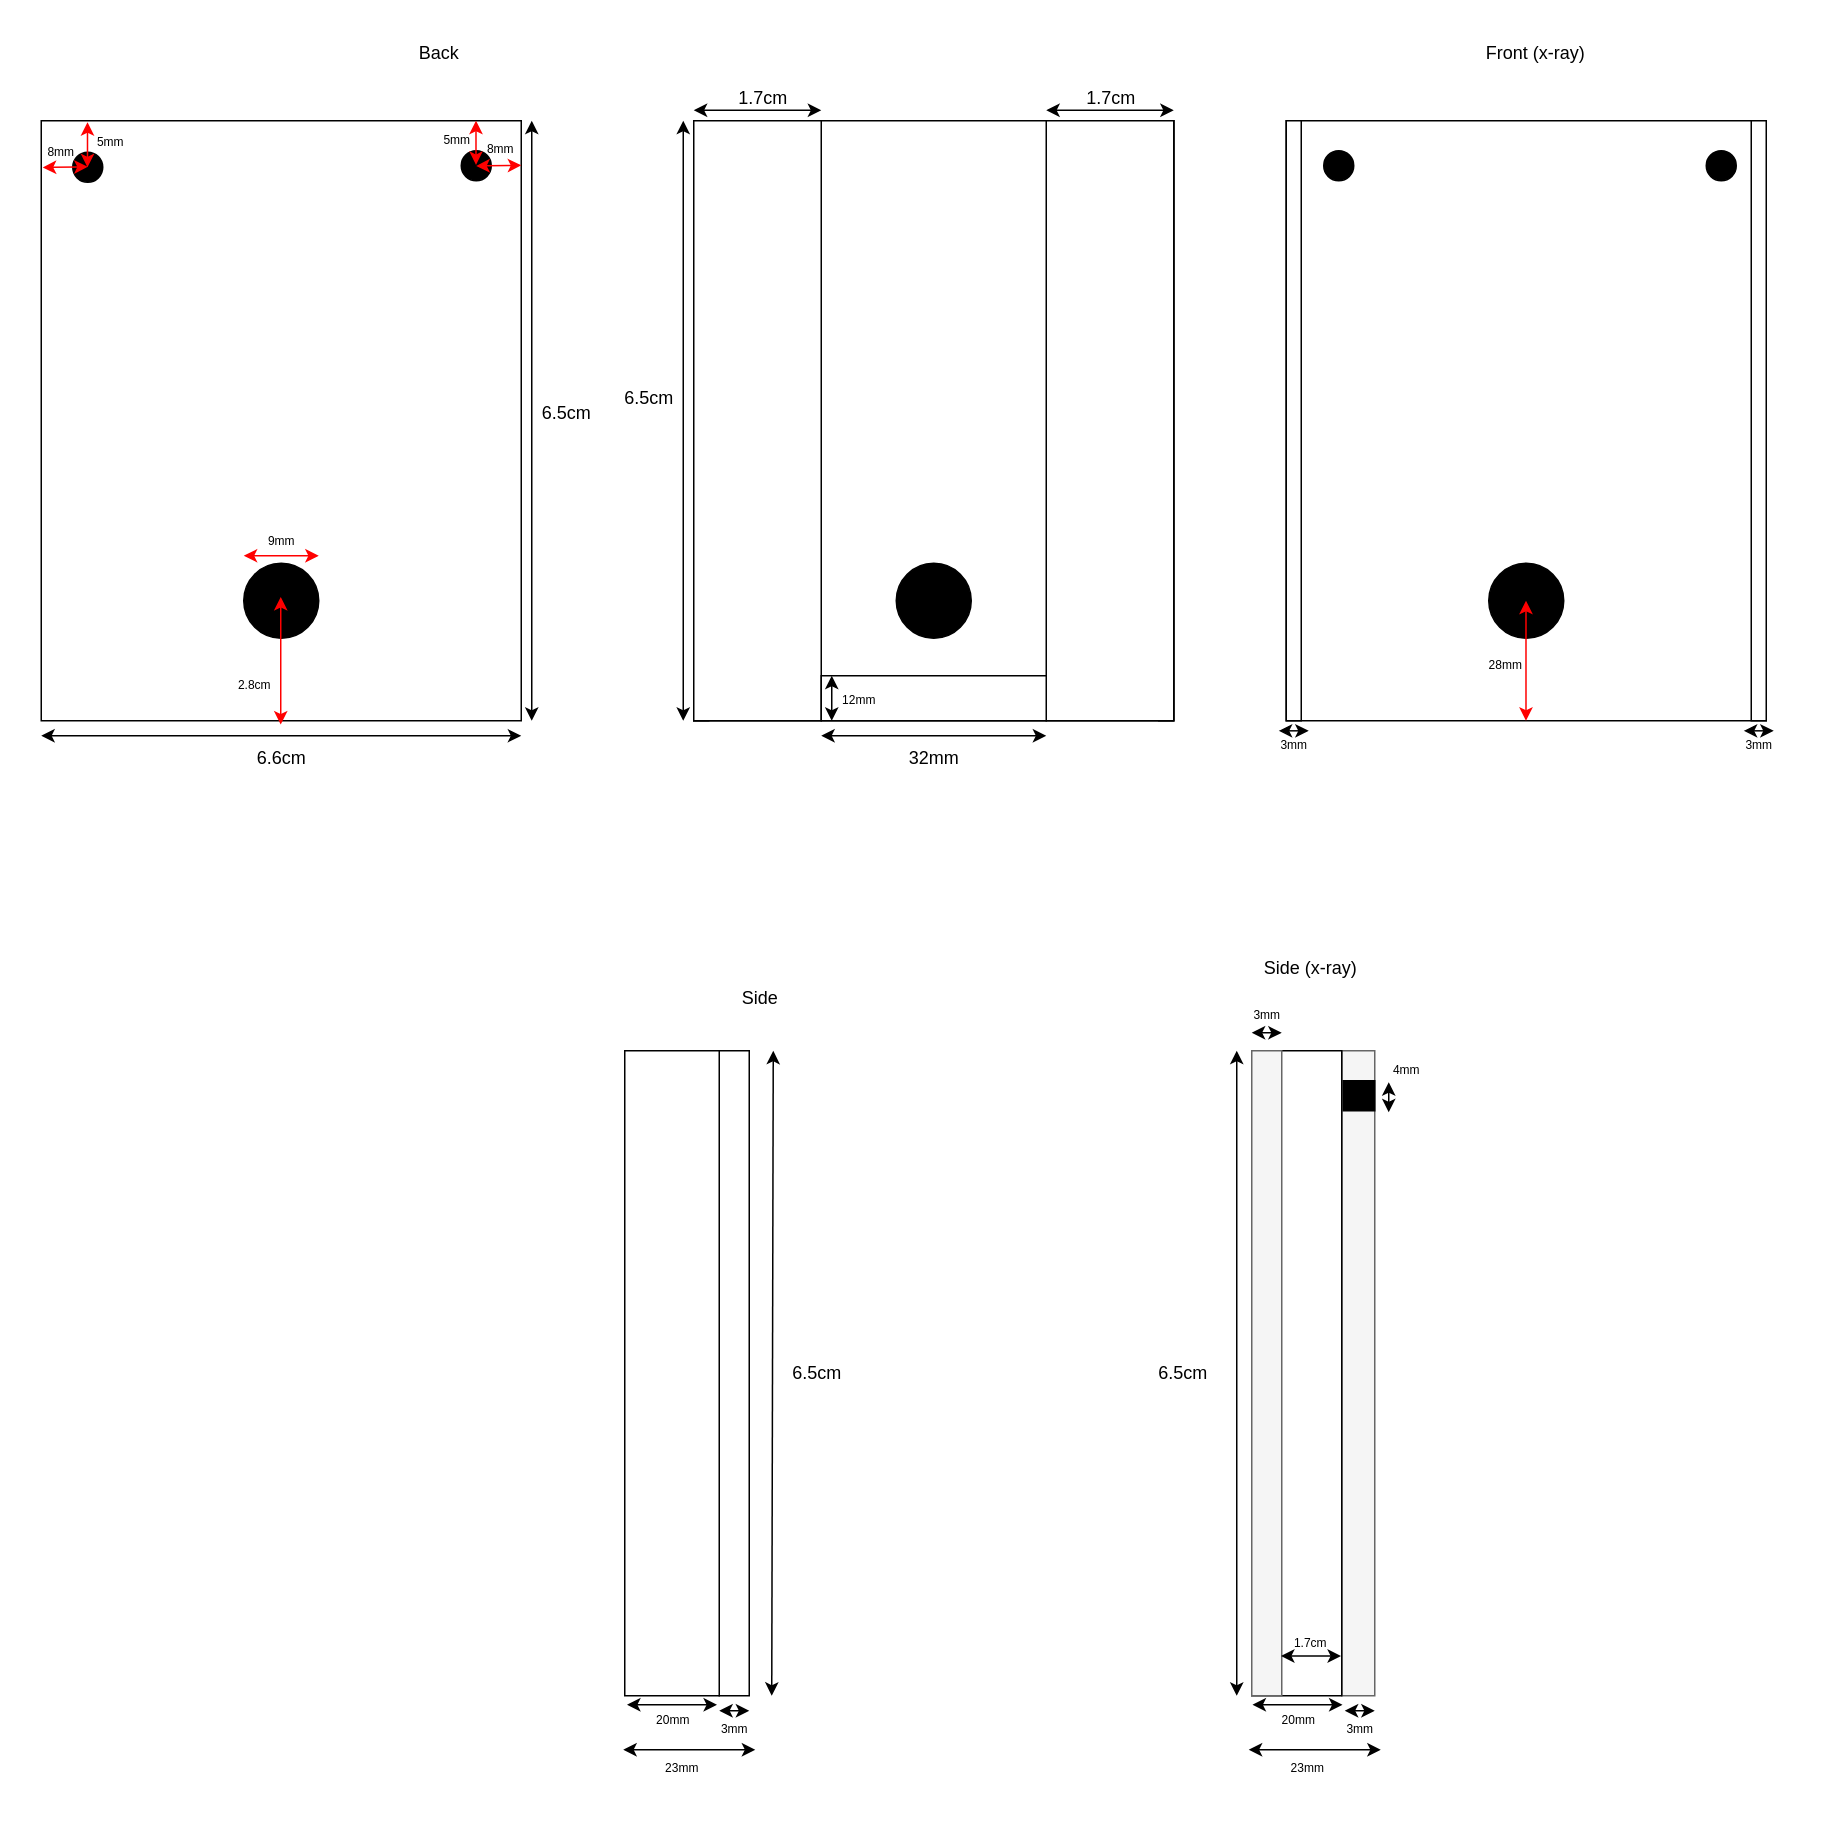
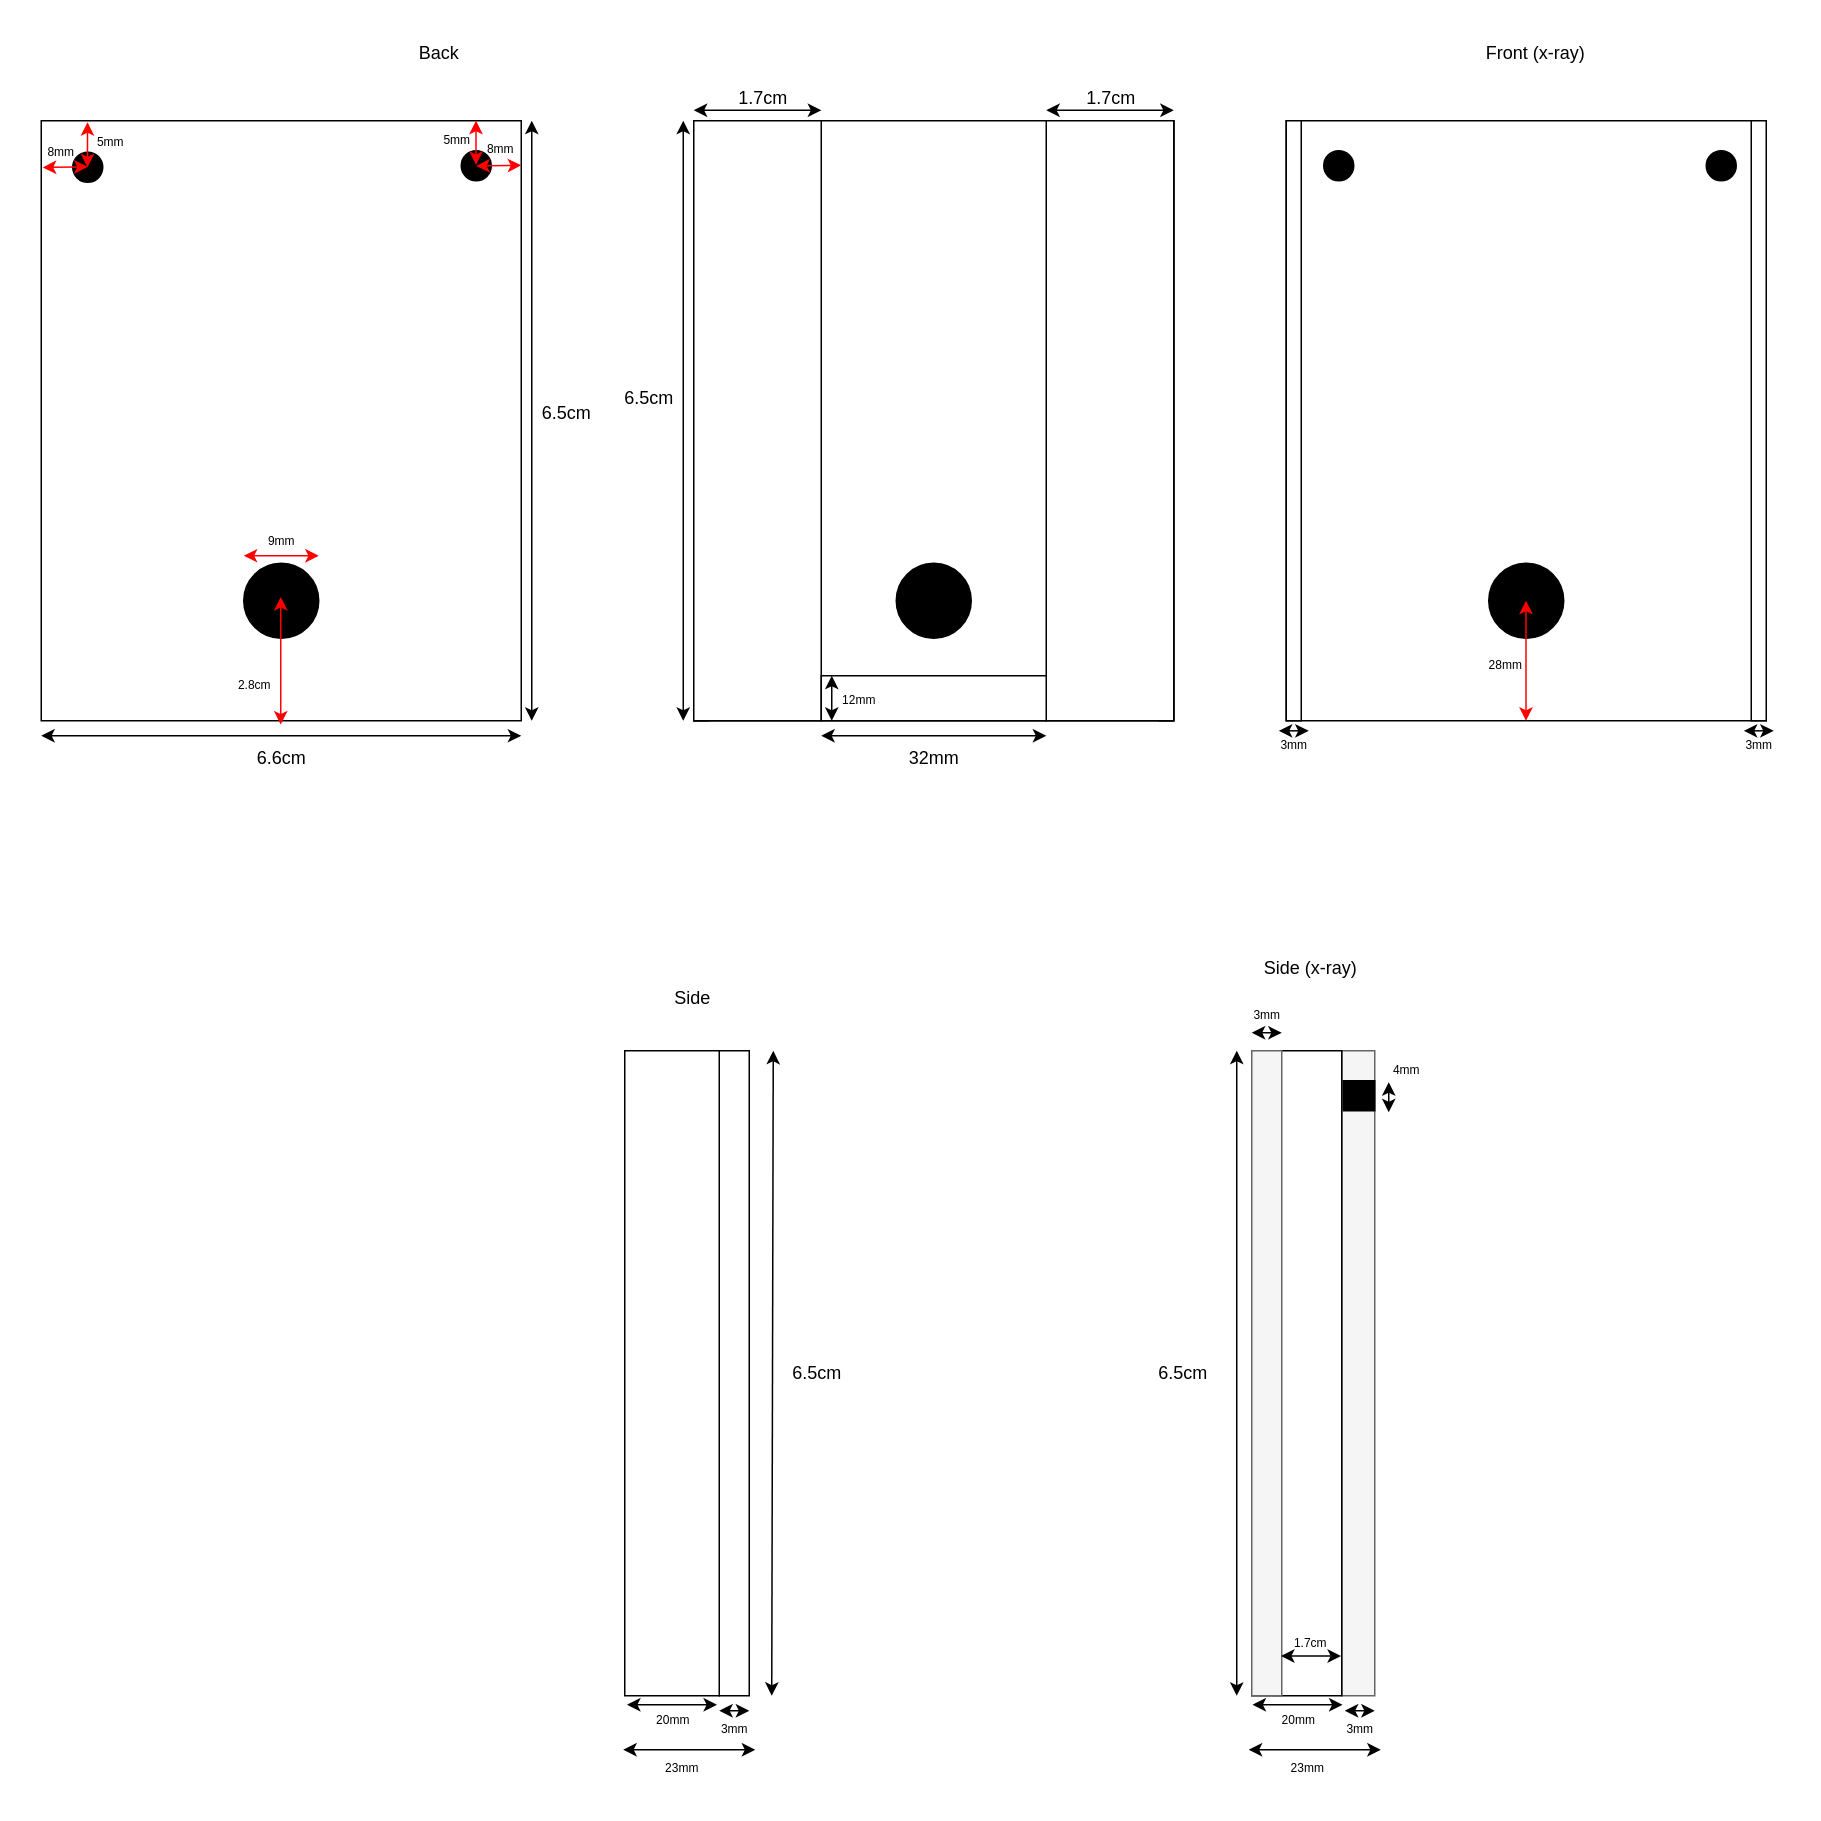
node "Side": moved (760, 998) -> (692, 998)
